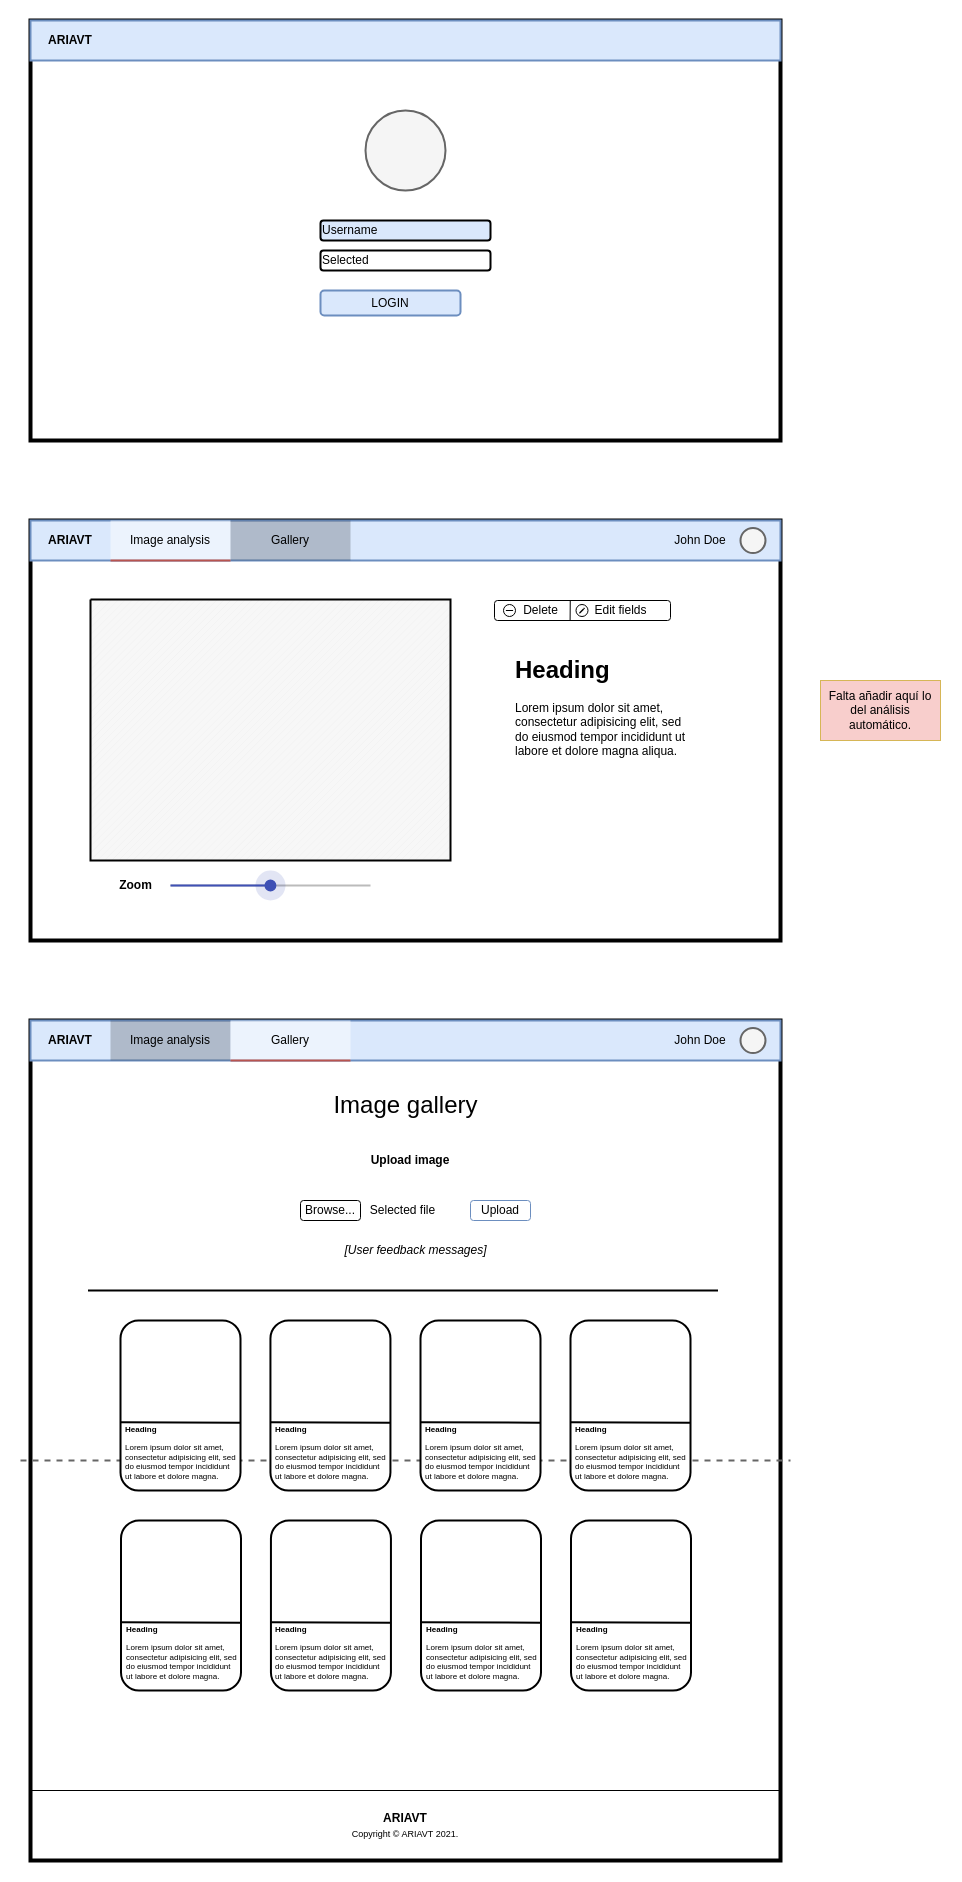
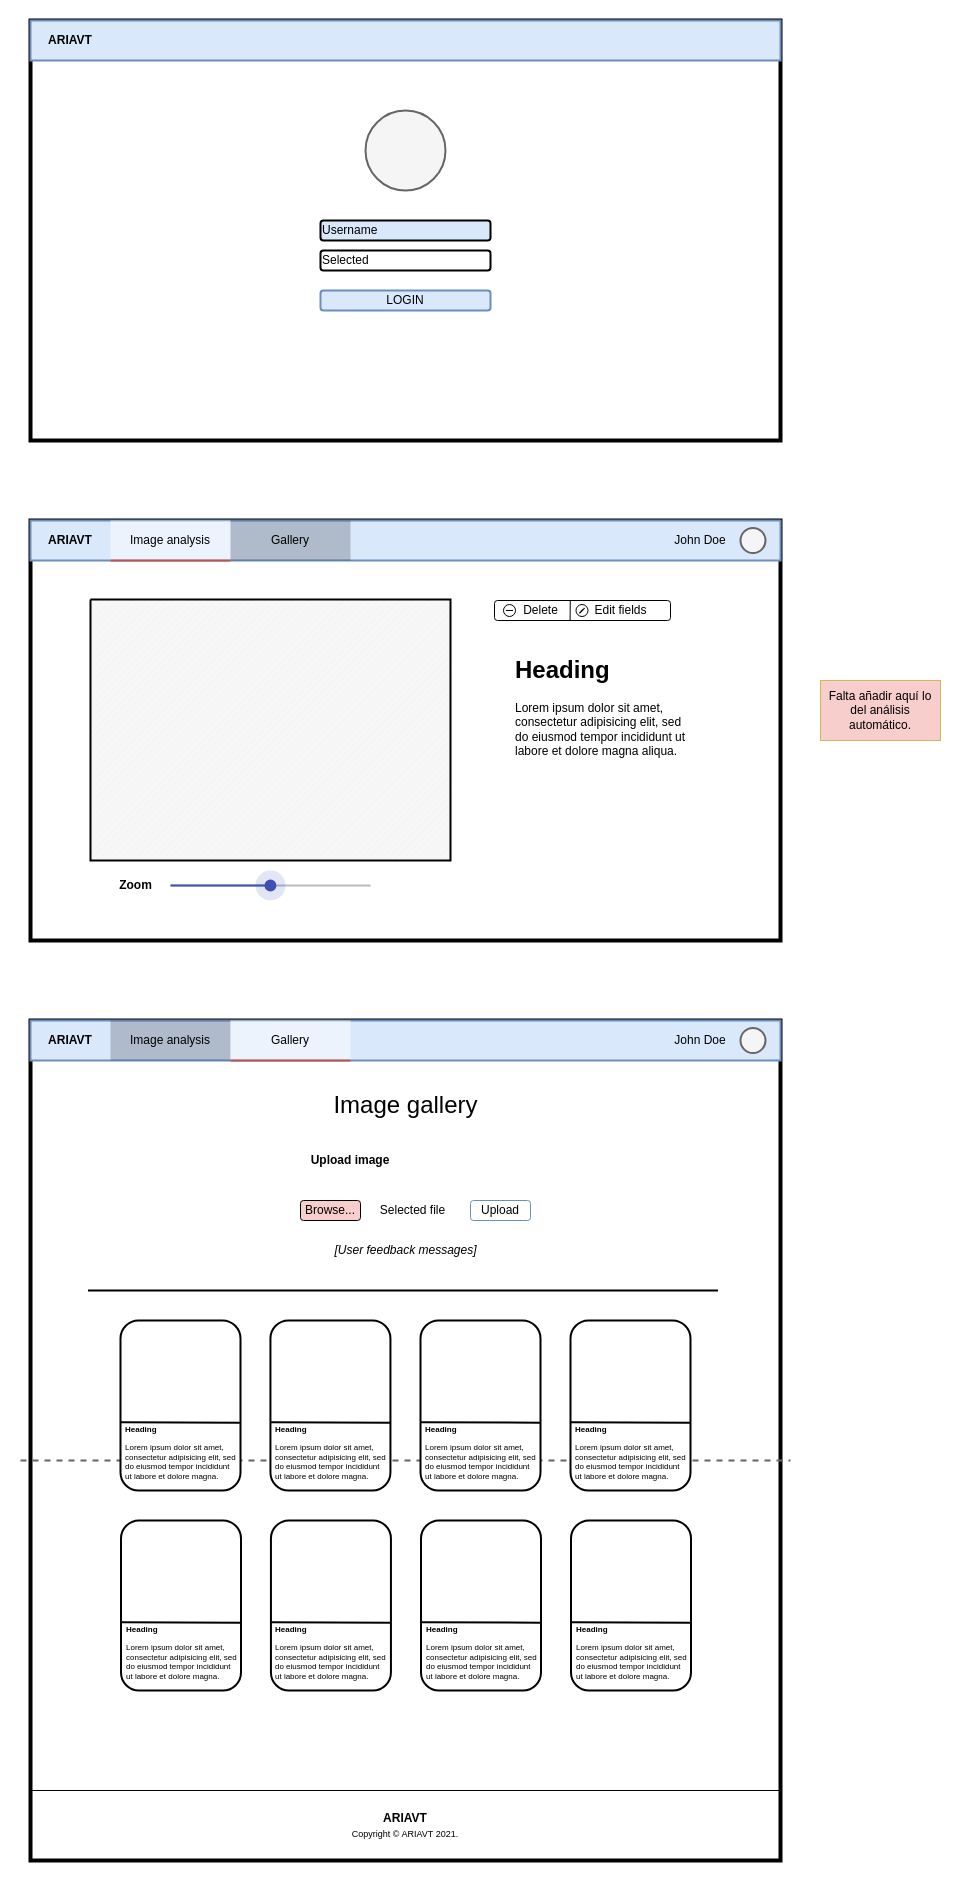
node "LOGIN": size 140x25 -> 170x20
node "Upload image": moved (411, 1161) -> (351, 1161)
node "Browse...": fillcolor #ffffff -> #f8cecc
node "Selected file": moved (403, 1211) -> (413, 1211)
node "[User feedback messages]": moved (416, 1251) -> (406, 1251)
